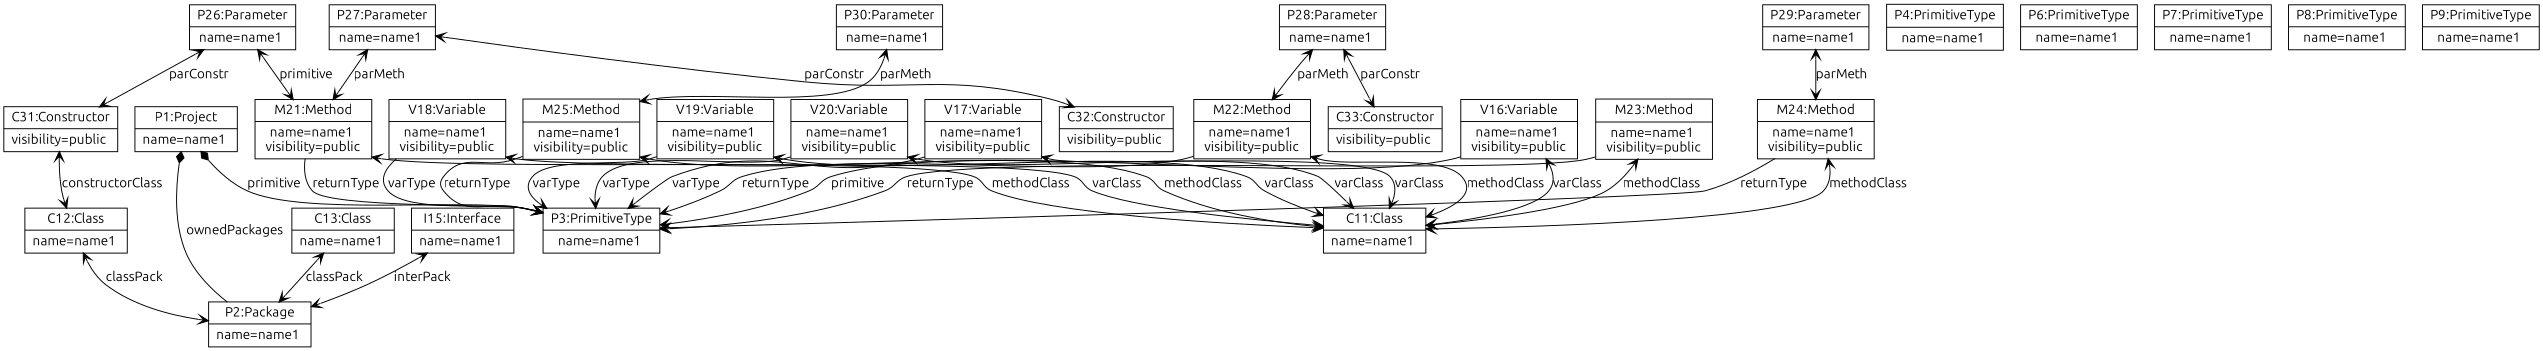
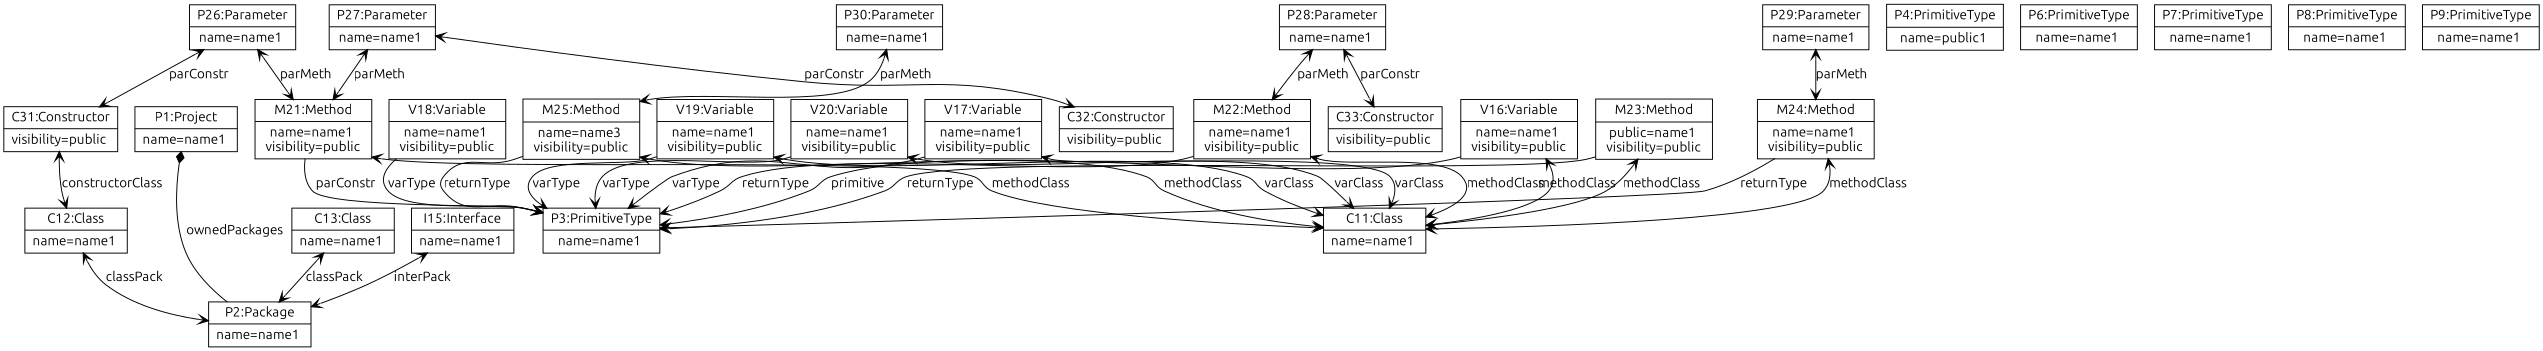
node "P4:PrimitiveType": text "name=name1" -> "name=public1"
edge "P26:Parameter" -- "M21:Method": label "primitive" -> "parMeth"
node "M25:Method": text "name=name1" -> "name=name3"
node "M23:Method": text "name=name1" -> "public=name1"
edge "V18:Variable" -- "C11:Class": removed, label "varClass"
edge "M21:Method" -- "P3:PrimitiveType": label "returnType" -> "parConstr"
edge "V16:Variable" -- "C11:Class": label "varClass" -> "methodClass"
edge "P1:Project" -- "P3:PrimitiveType": removed, label "primitive"
